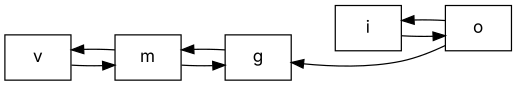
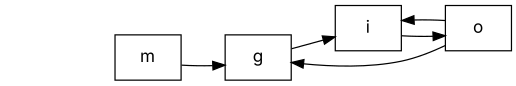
edge "g" -> "m": now "g" -> "i"
node "v": removed
